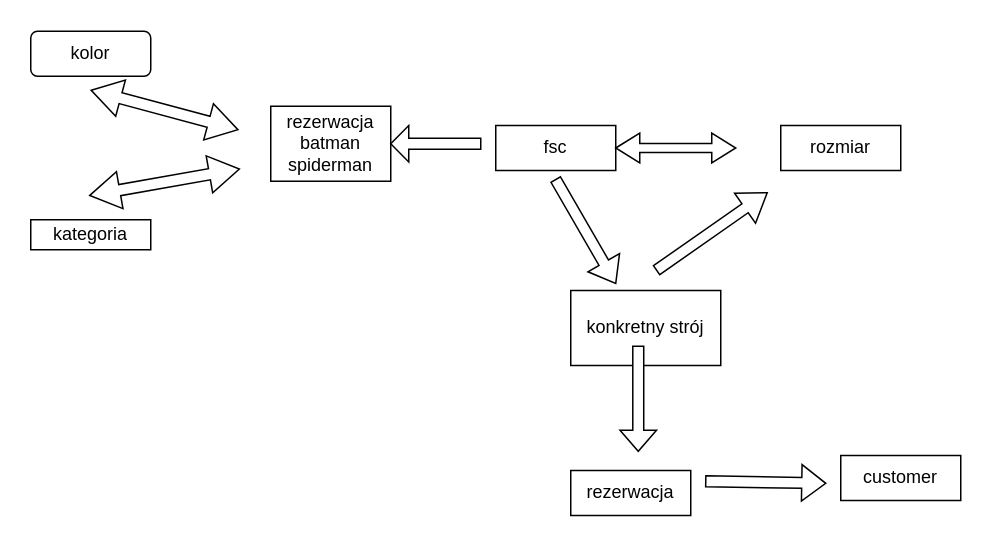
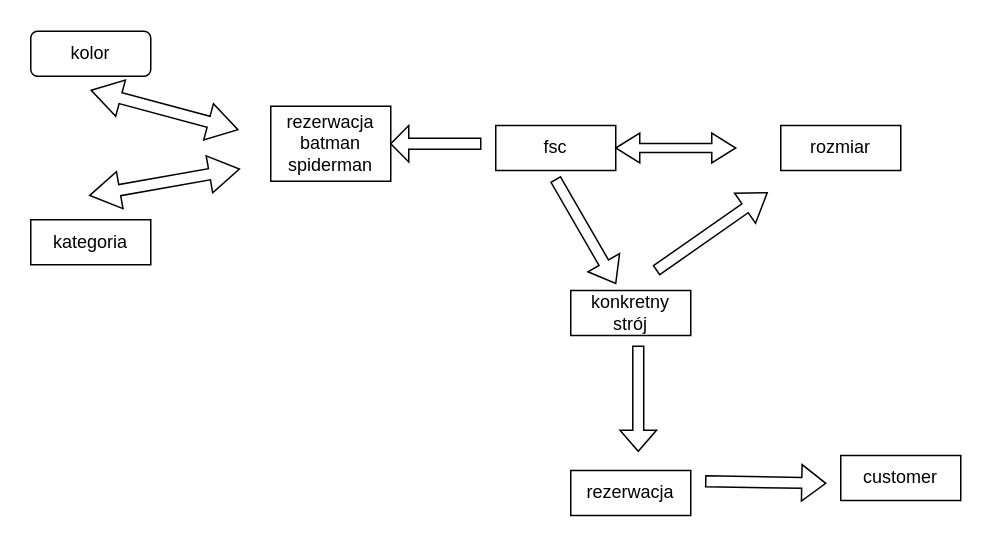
node "kategoria": size 120x30 -> 120x45
node "konkretny strój": size 150x75 -> 120x45
